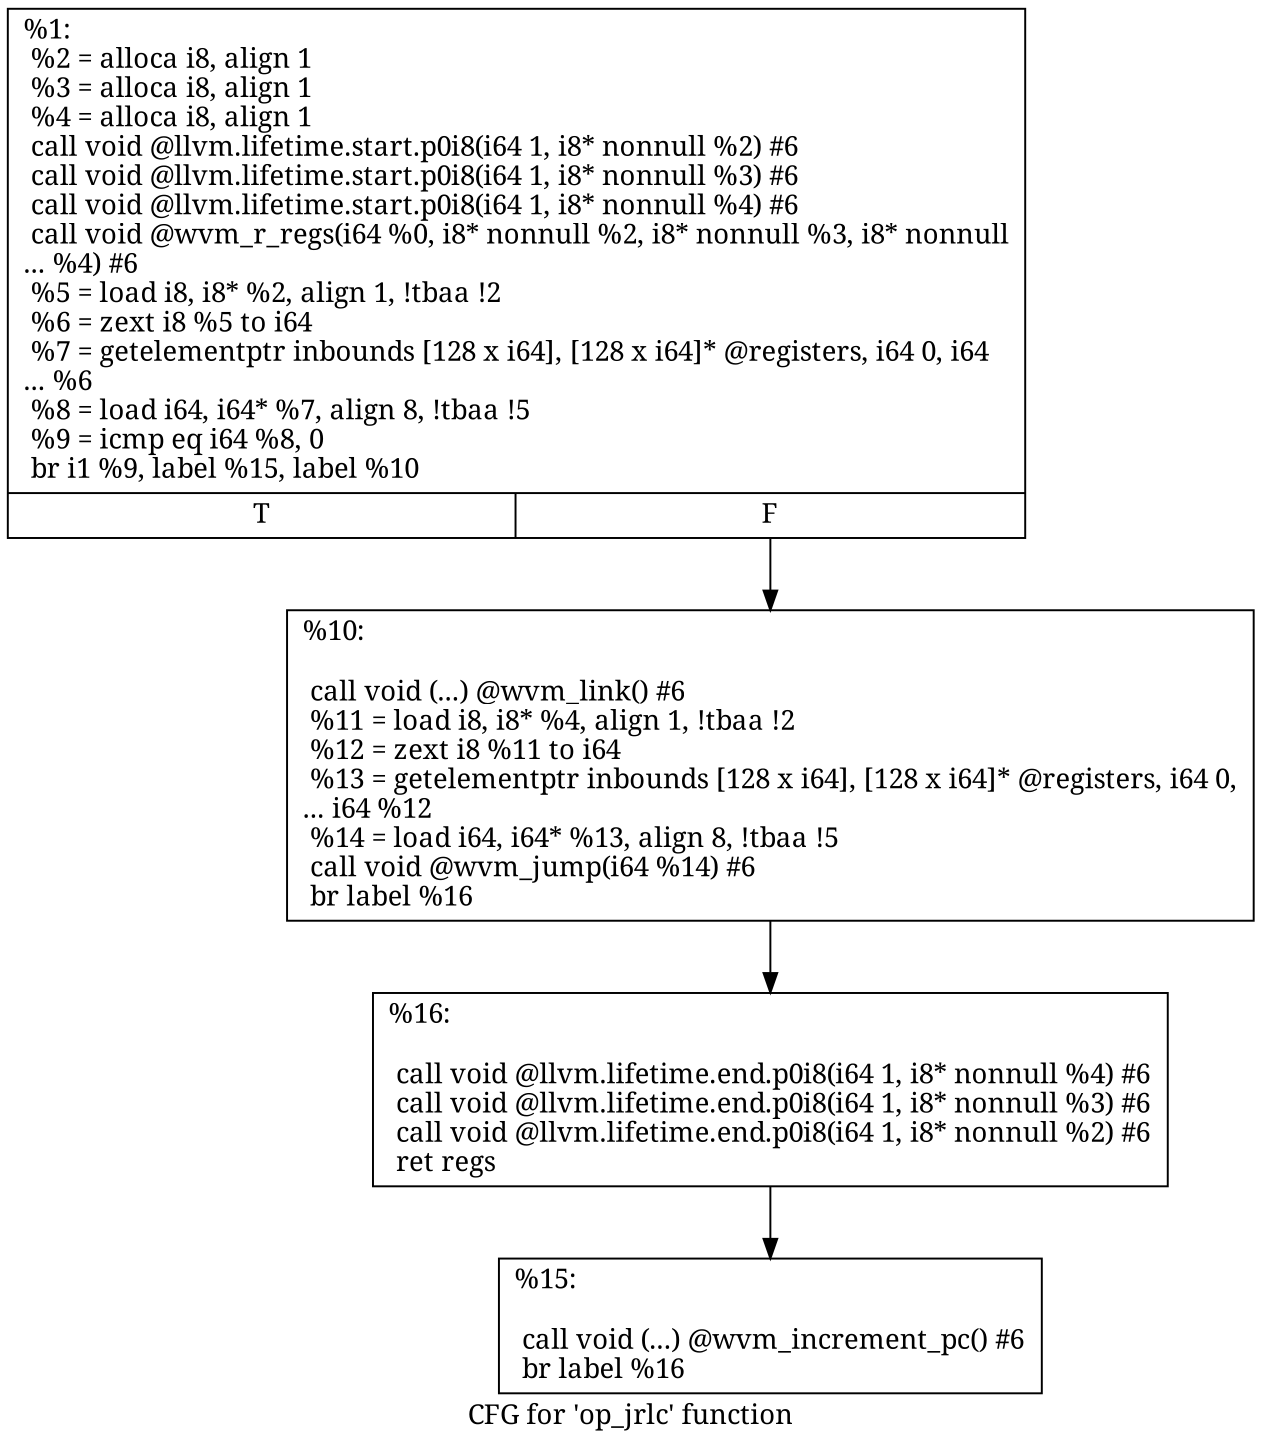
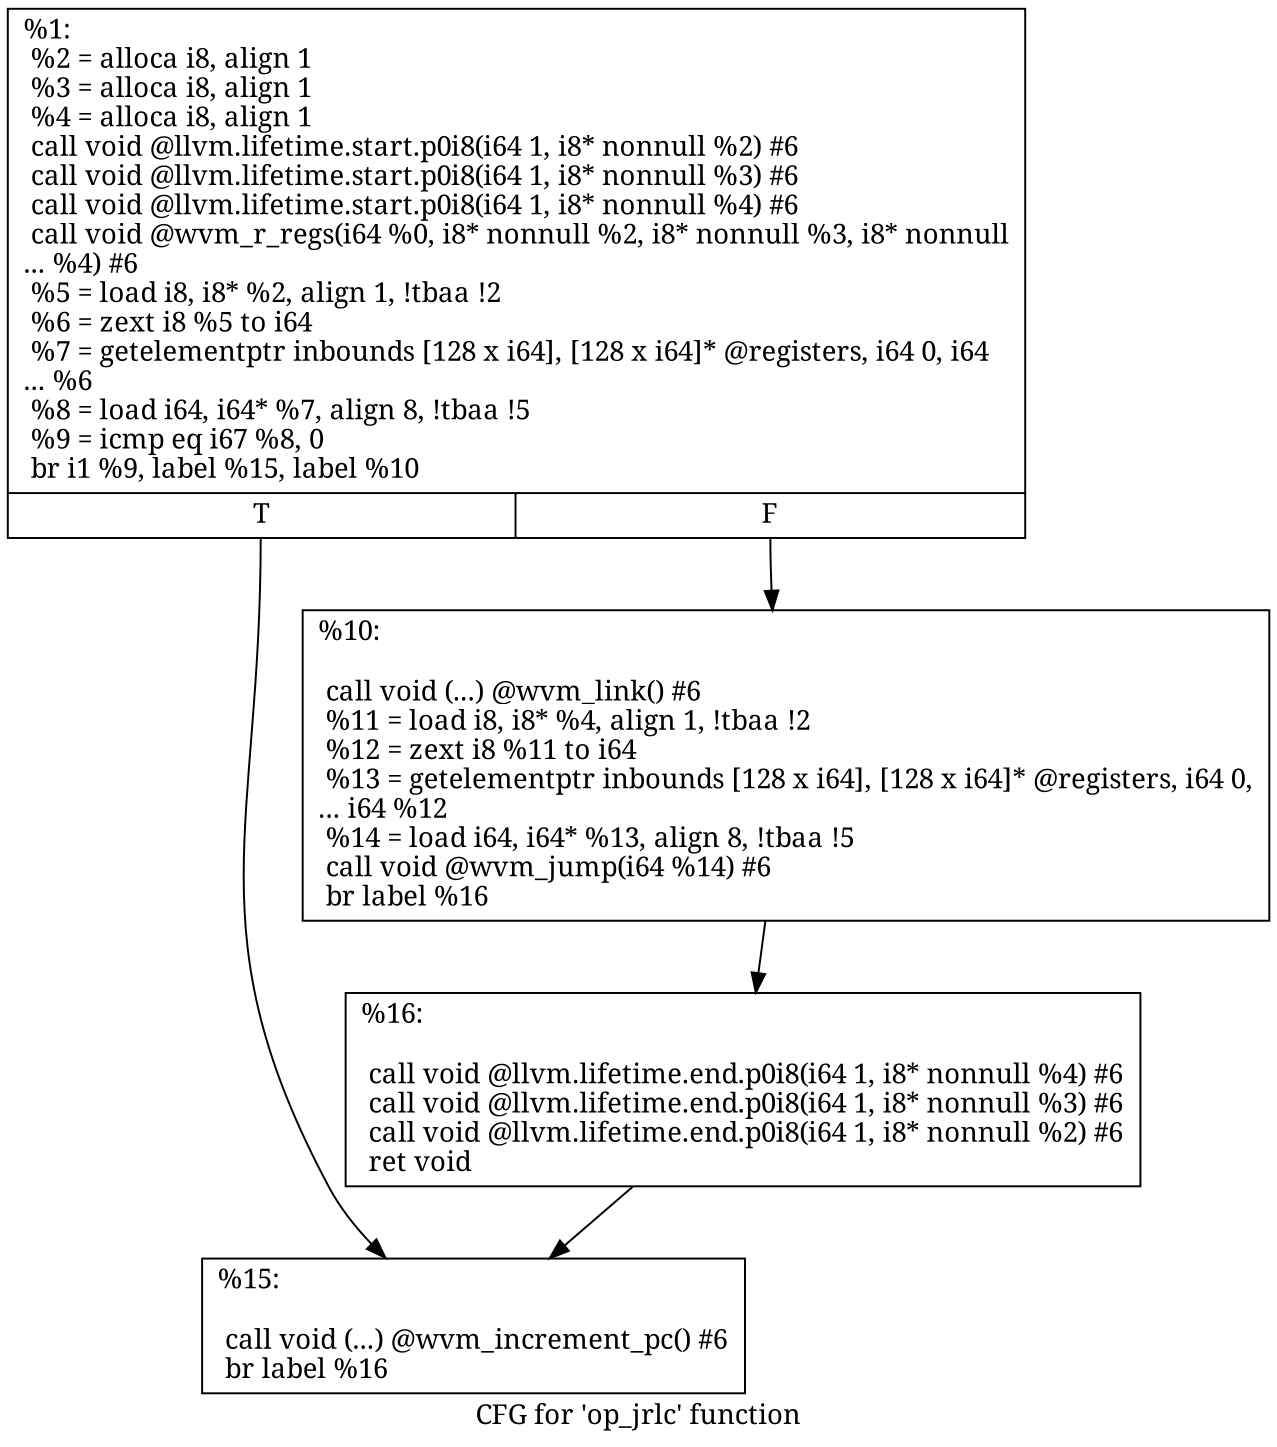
node "%1:": text "%9 = icmp eq i64 %8, 0" -> "%9 = icmp eq i67 %8, 0"
edge "%1:" -> "%15:": added
node "%16:": text "ret regs" -> "ret void"
